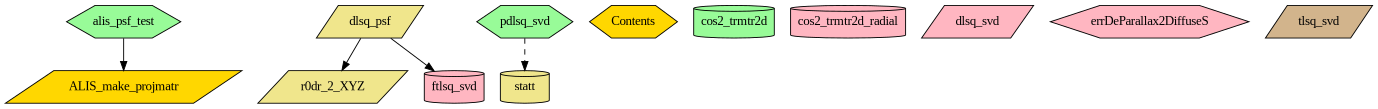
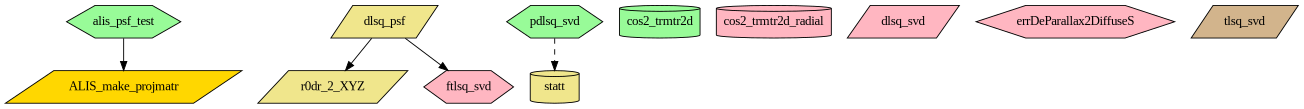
node "Contents": removed
node "ftlsq_svd": shape cylinder -> hexagon
